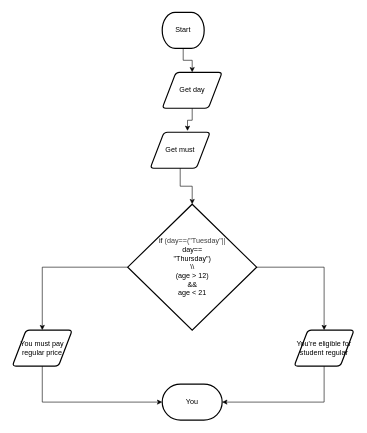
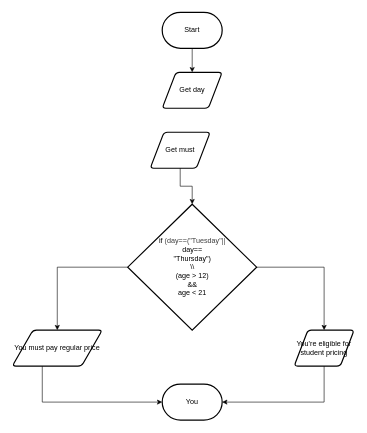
node "Start": size 42x36 -> 60x36
edge "Get day" -> "Get must": removed
node "You must pay regular price": size 60x36 -> 90x36
node "You're eligible for student regular": label "You're eligible for student regular" -> "You're eligible for student pricing"
